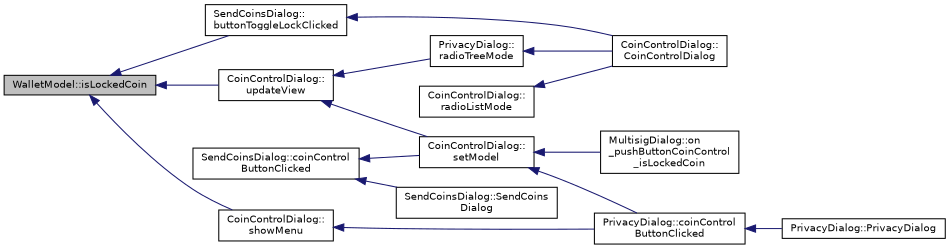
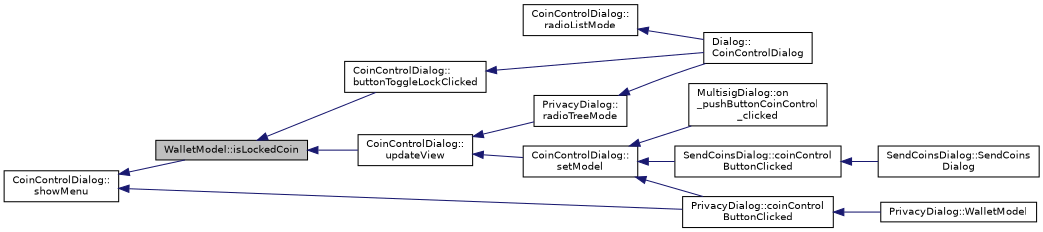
node "SendCoinsDialog:: buttonToggleLockClicked": label "SendCoinsDialog:: buttonToggleLockClicked" -> "CoinControlDialog:: buttonToggleLockClicked"
node "CoinControlDialog:: CoinControlDialog": label "CoinControlDialog:: CoinControlDialog" -> "Dialog:: CoinControlDialog"
node "MultisigDialog::on _pushButtonCoinControl _isLockedCoin": label "MultisigDialog::on _pushButtonCoinControl _isLockedCoin" -> "MultisigDialog::on _pushButtonCoinControl _clicked"
edge "CoinControlDialog:: setModel" -> "SendCoinsDialog::coinControl ButtonClicked": reversed
edge "CoinControlDialog:: showMenu" -> "WalletModel::isLockedCoin": reversed
node "PrivacyDialog::PrivacyDialog": label "PrivacyDialog::PrivacyDialog" -> "PrivacyDialog::WalletModel"
